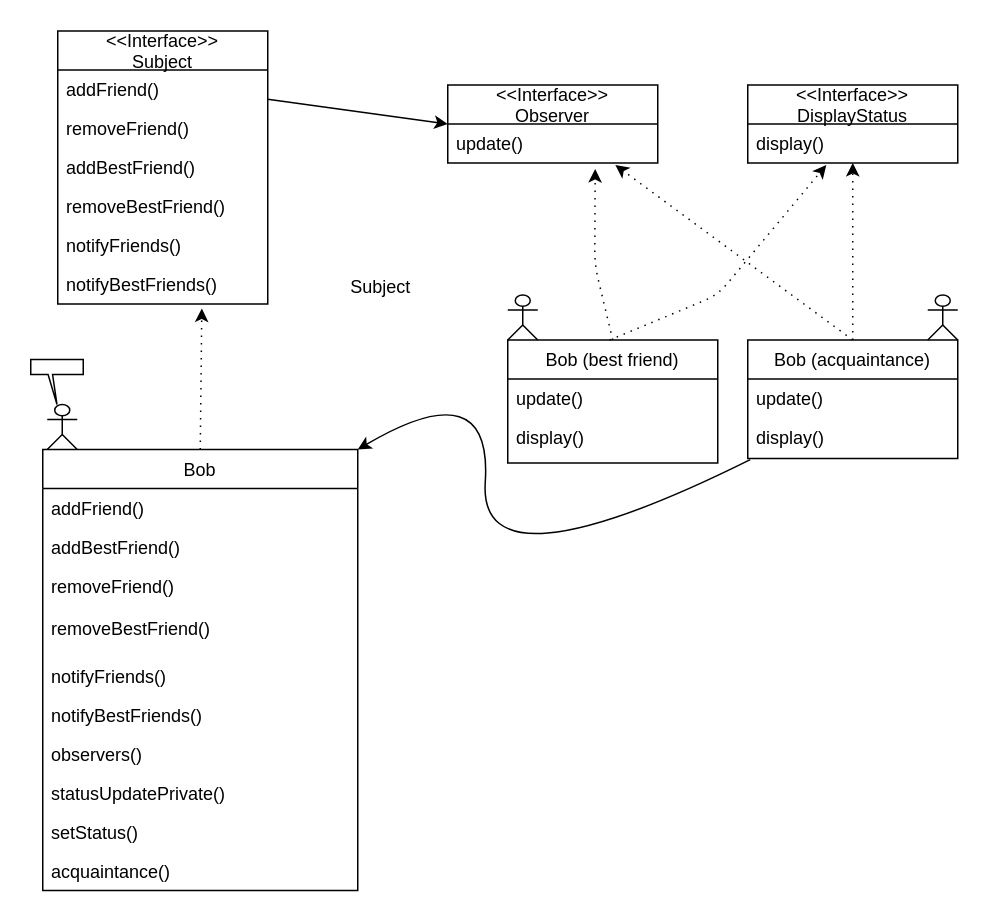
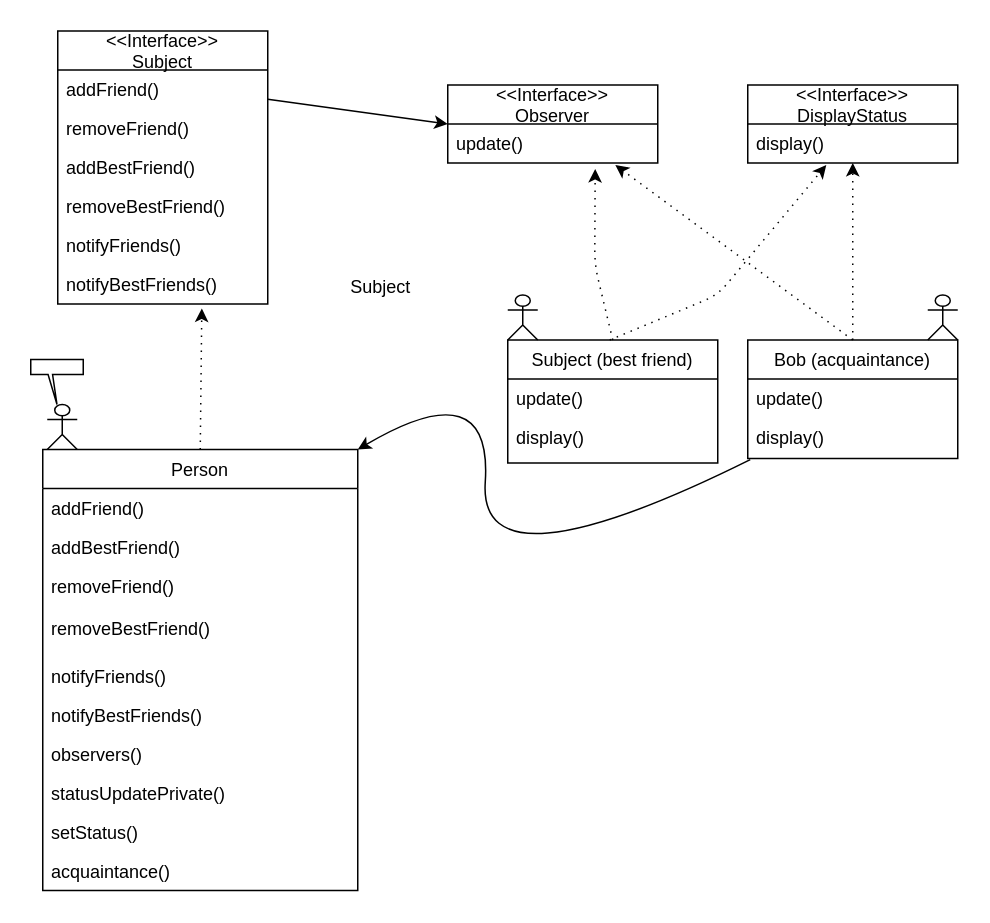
node "Bob (best friend)": label "Bob (best friend)" -> "Subject (best friend)"
node "Bob": label "Bob" -> "Person"
